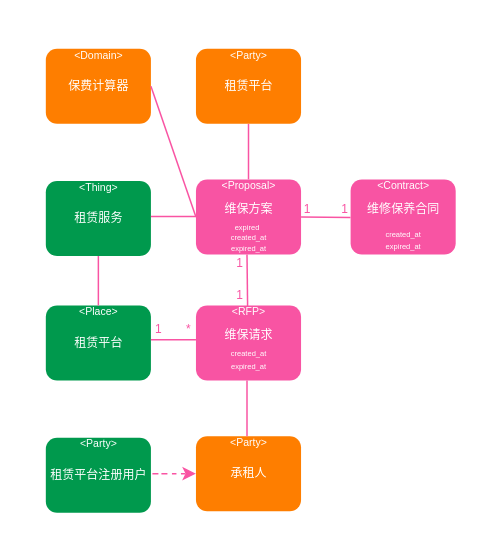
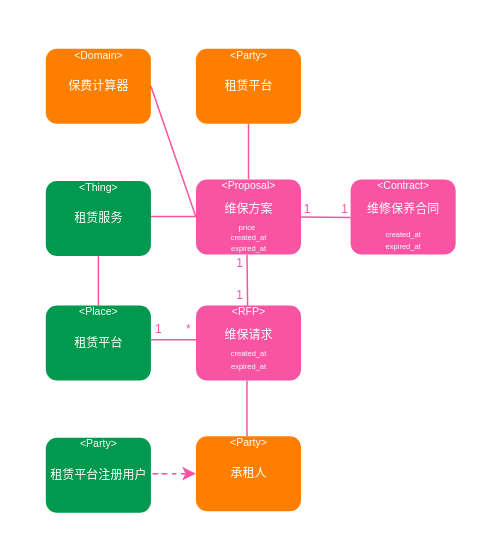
node "expired": label "expired" -> "price"
